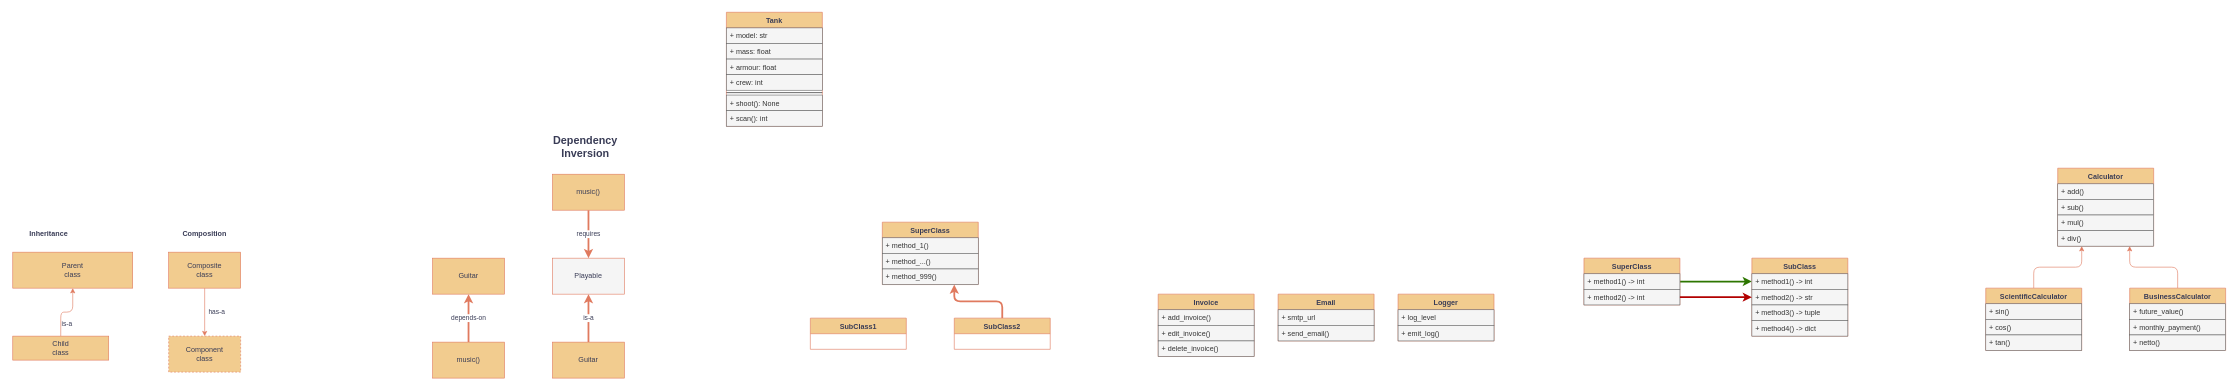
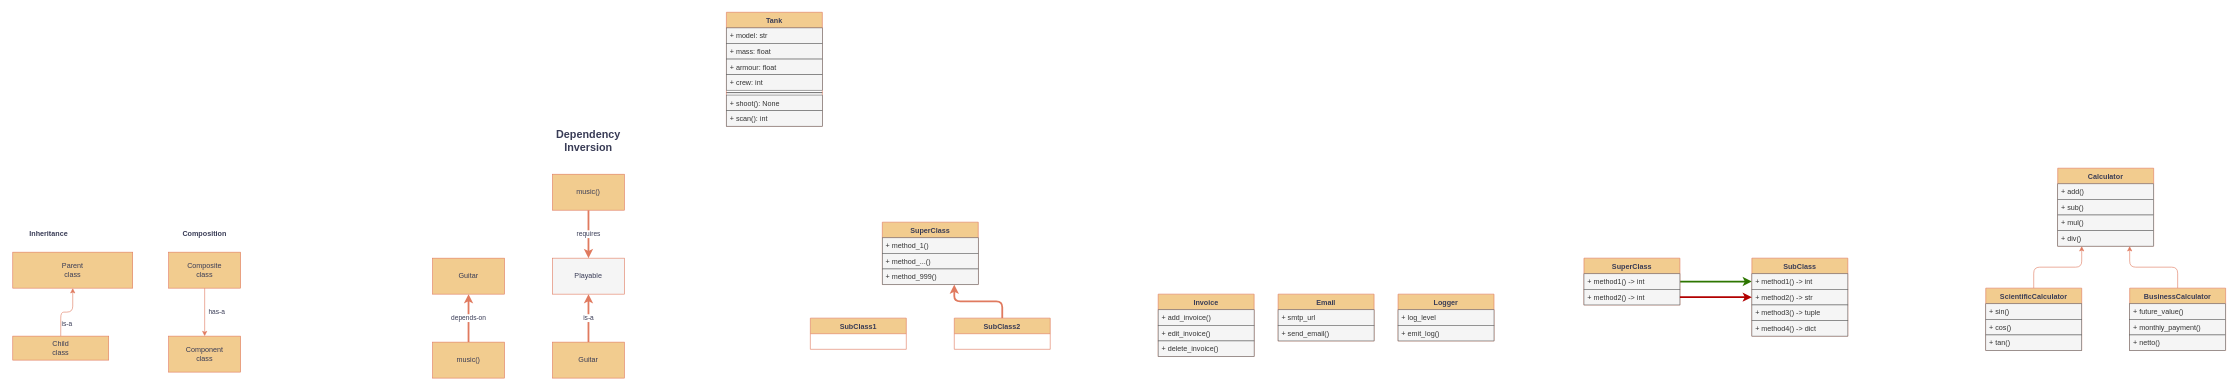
node "Dependency Inversion": moved (585, 147) -> (588, 141)
node "Component class": style dashed -> solid
